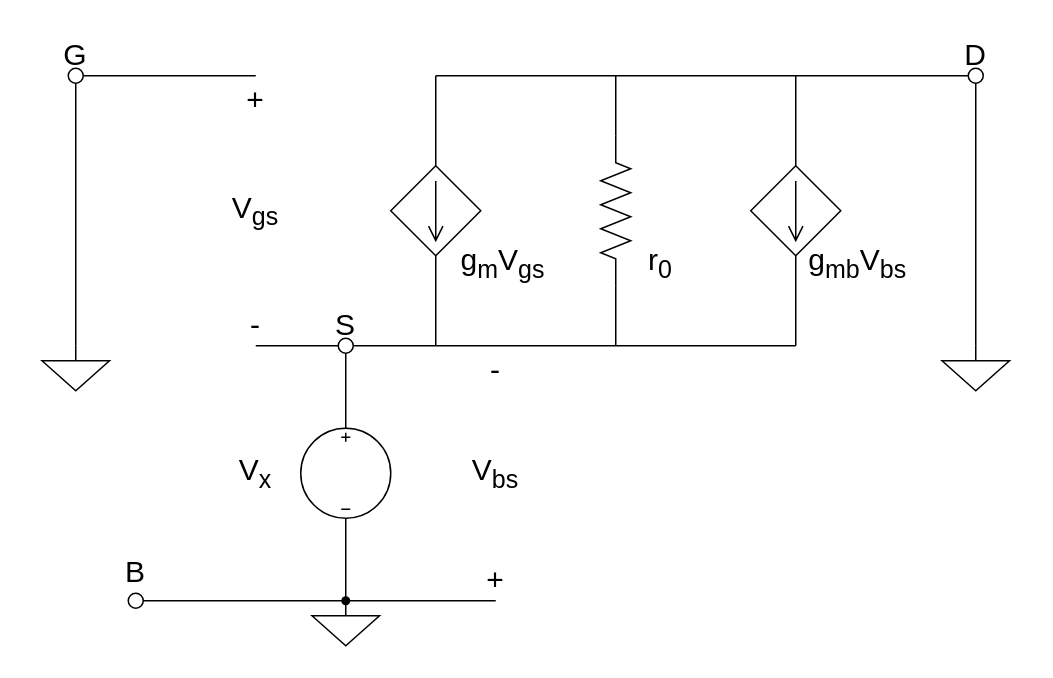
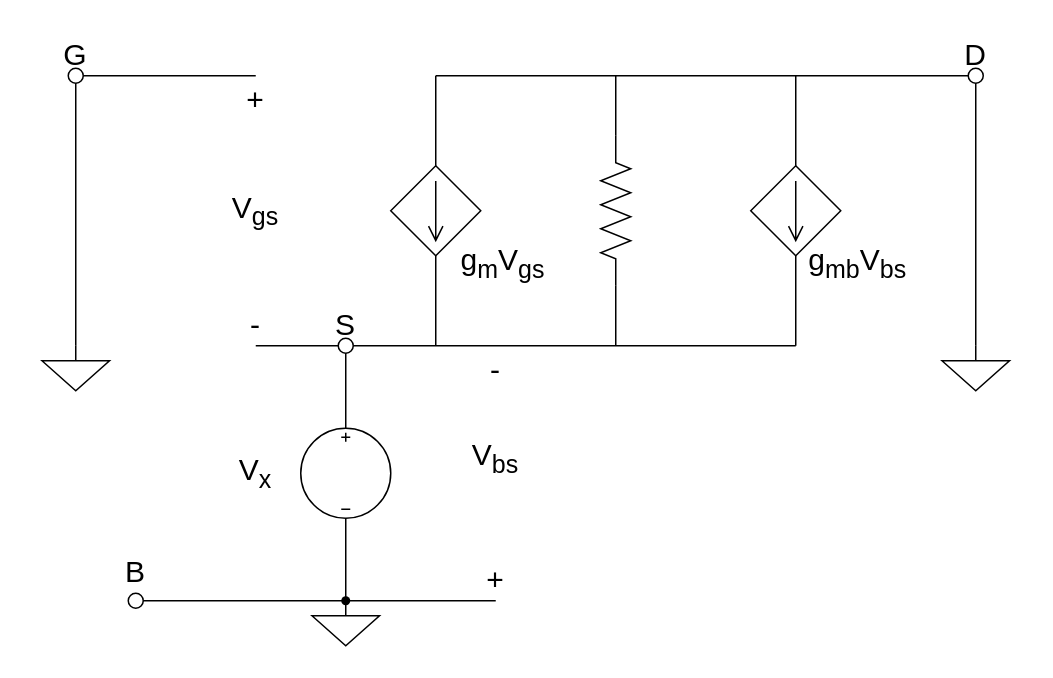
node "r0": removed
node "Vbs": moved (496, 473) -> (496, 458)
